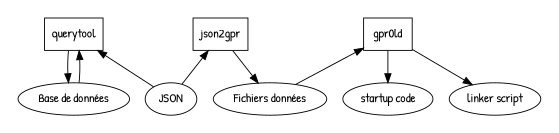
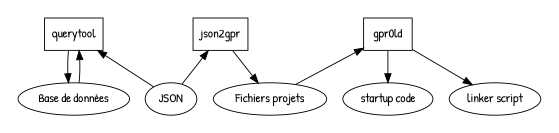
node "Fichiers données": label "Fichiers données" -> "Fichiers projets"
